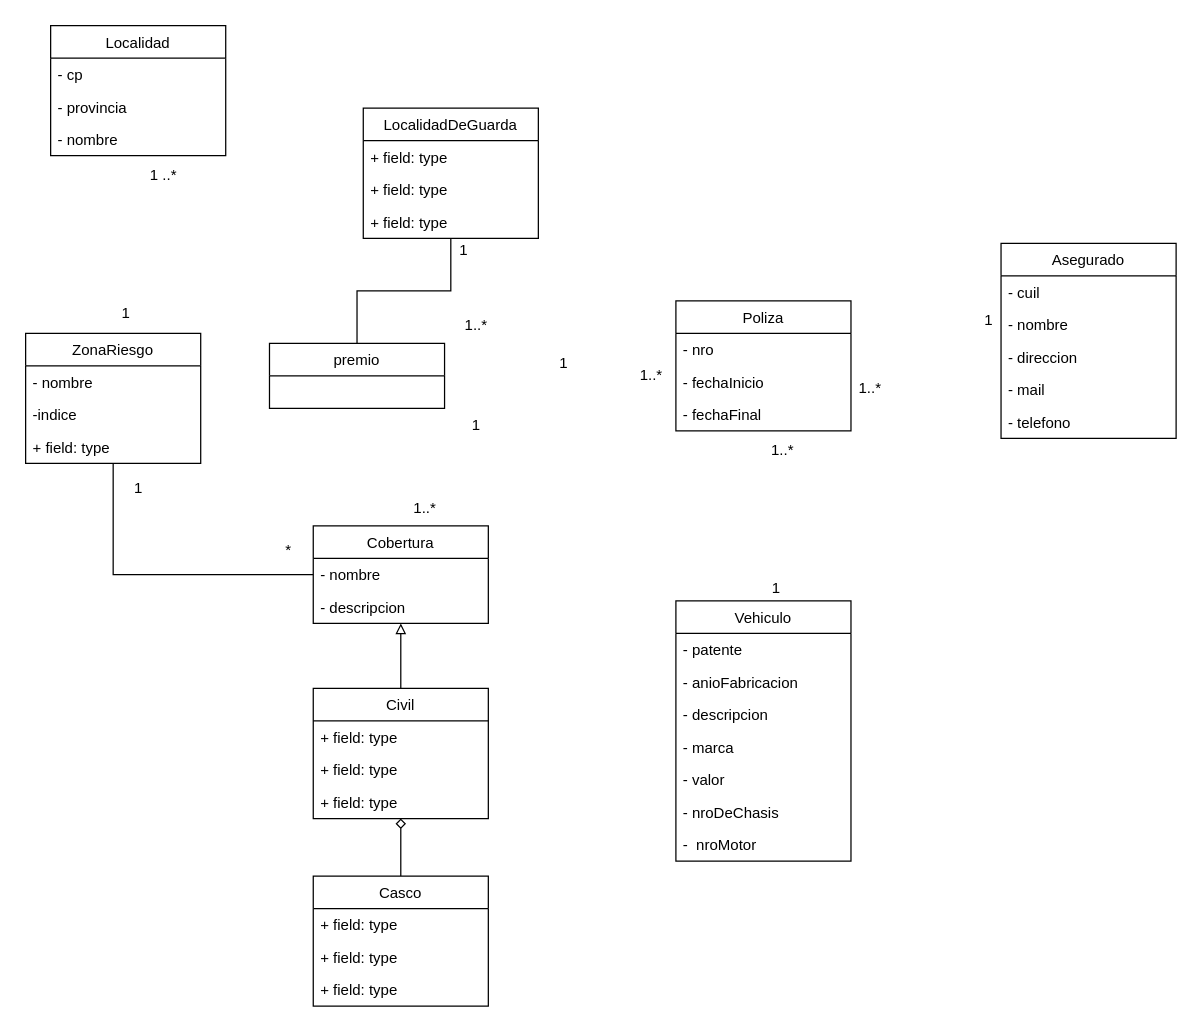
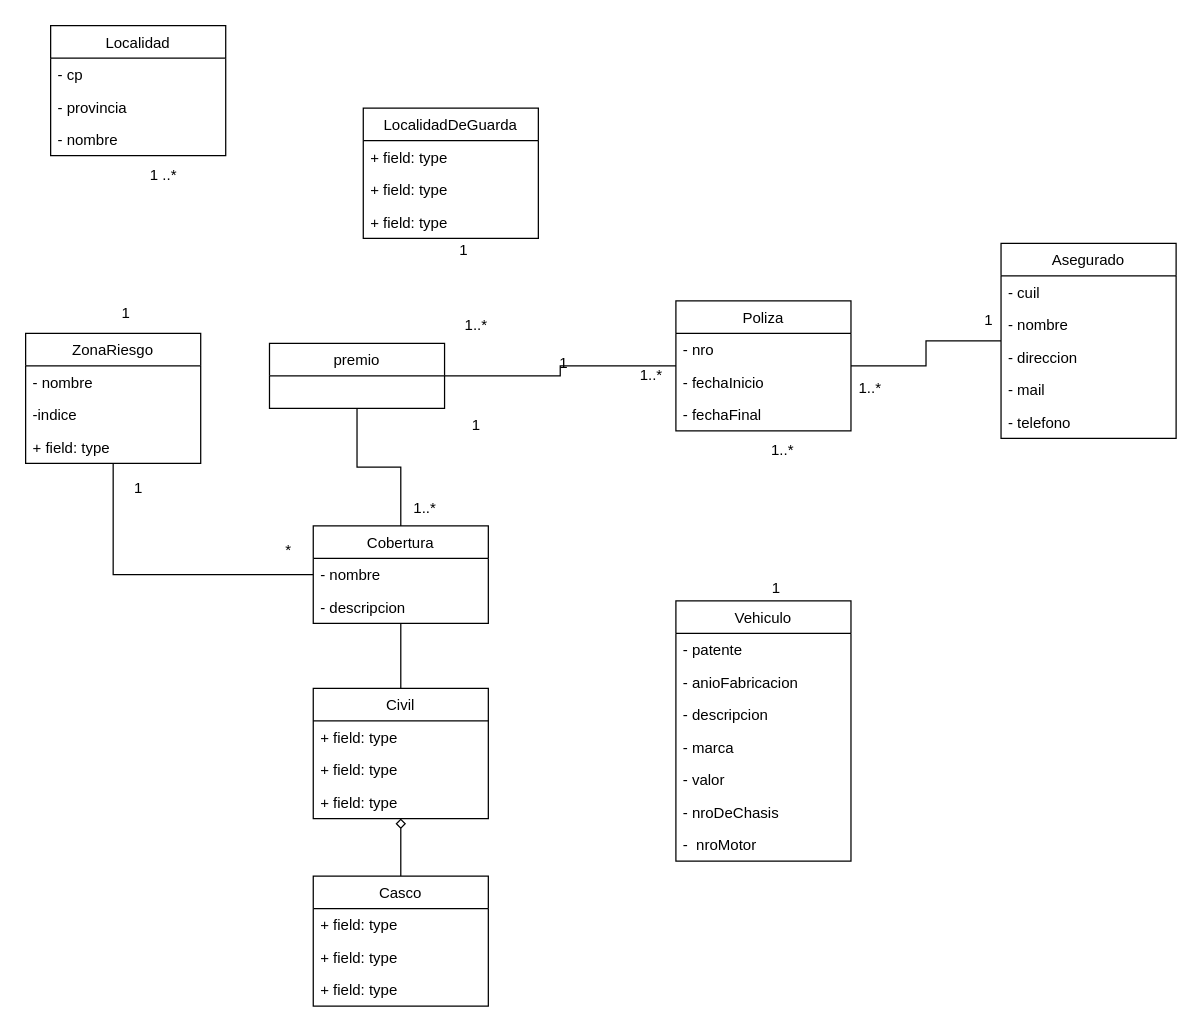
edge "LocalidadDeGuarda" -- "premio": removed
edge "Asegurado" -- "Poliza": added
edge "Poliza" -- "premio": added
edge "premio" -- "Cobertura": added
edge "Civil" -> "Cobertura": arrowhead block -> none
